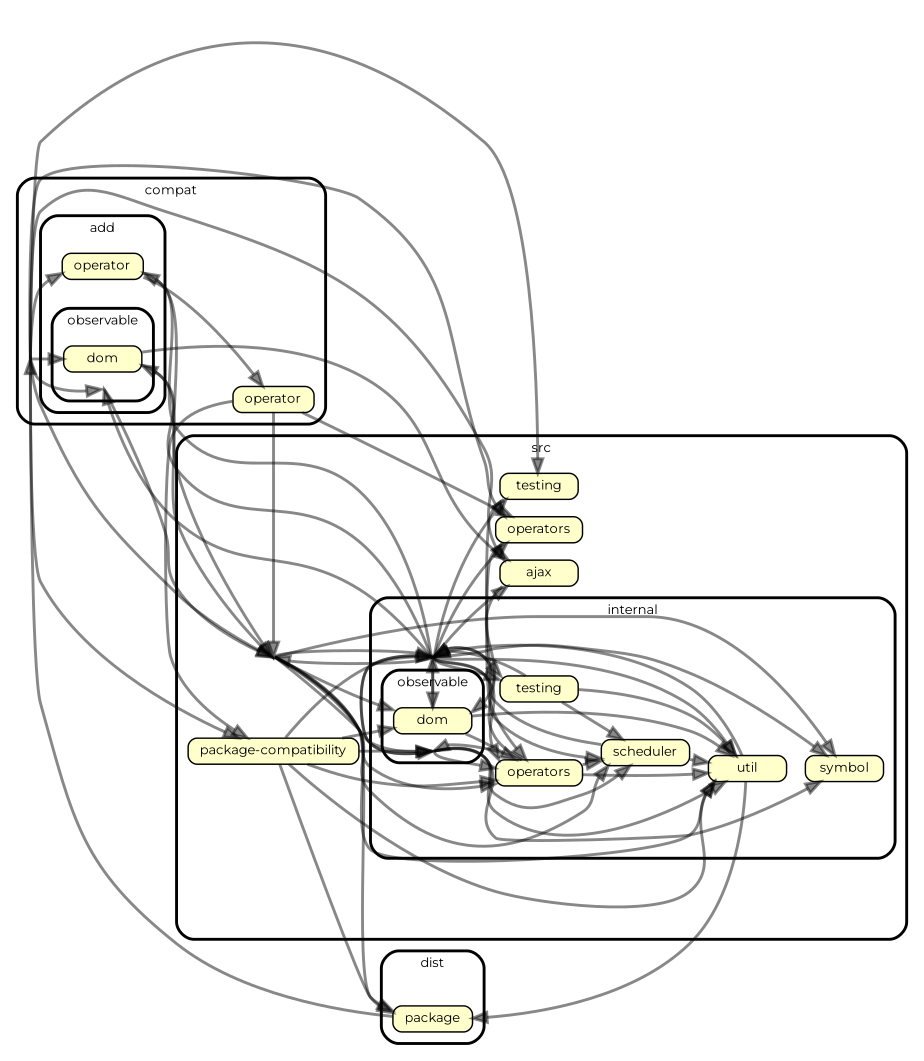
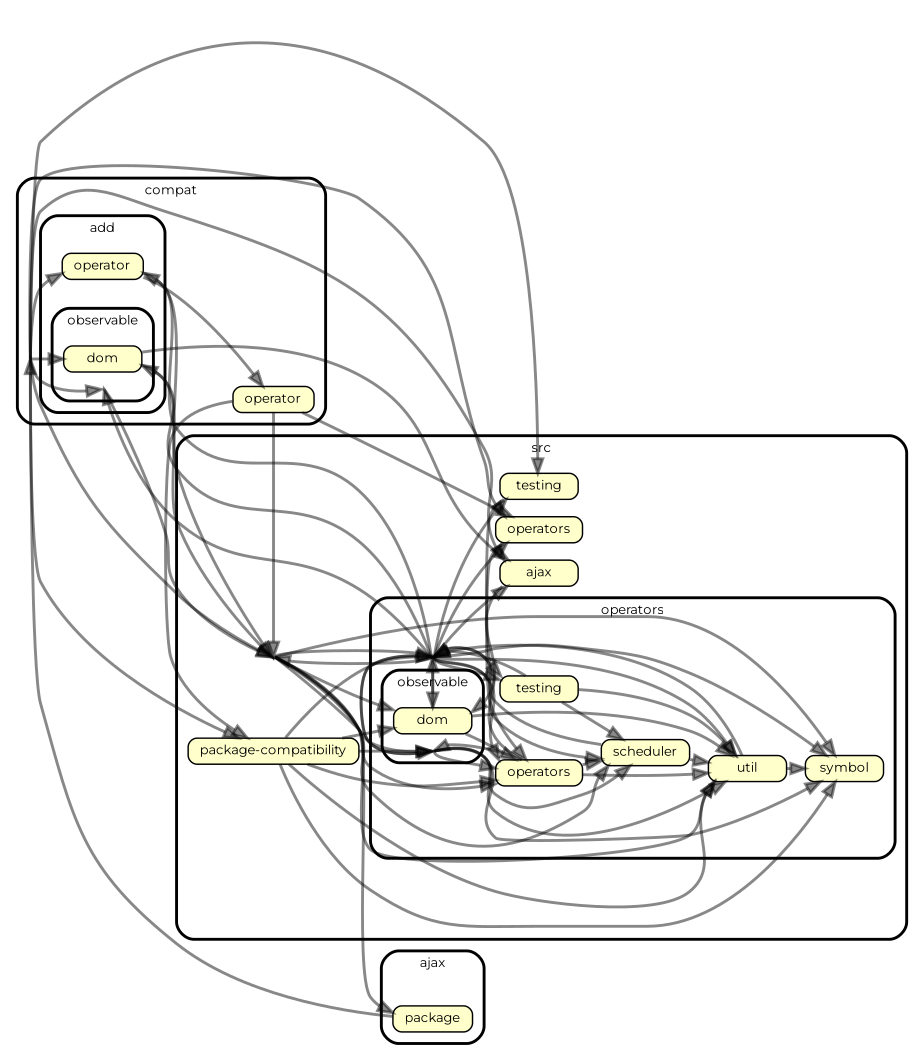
cluster "internal": label "internal" -> "operators"
edge "package-compatibility" -> "package": now "package-compatibility" -> "symbol"
edge "util" -> "package": now "util" -> "symbol"
cluster "dist": label "dist" -> "ajax"
